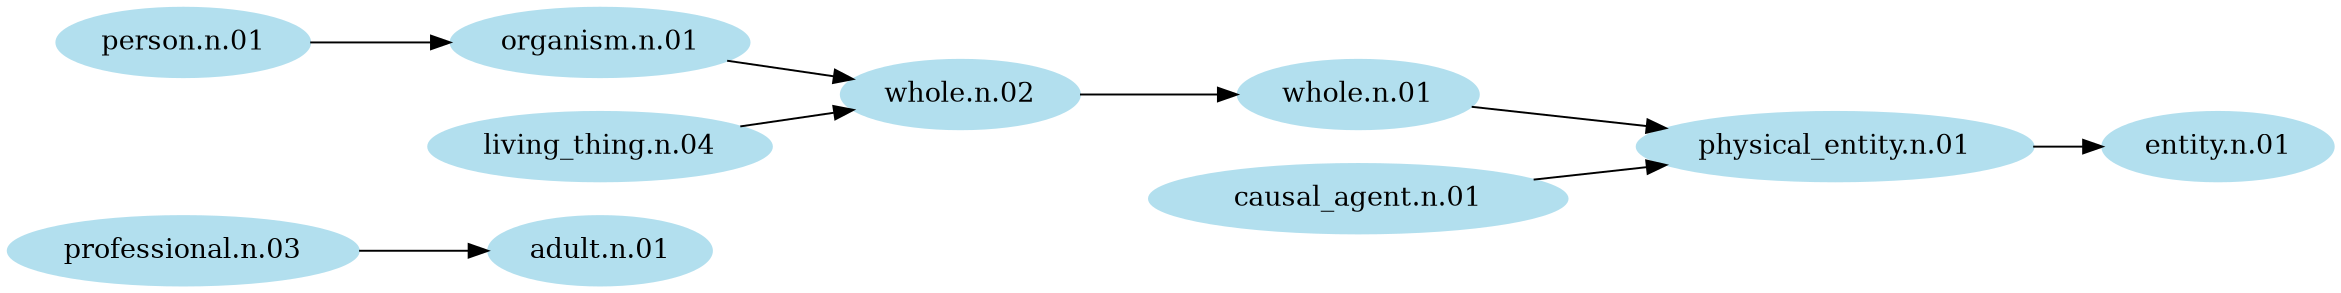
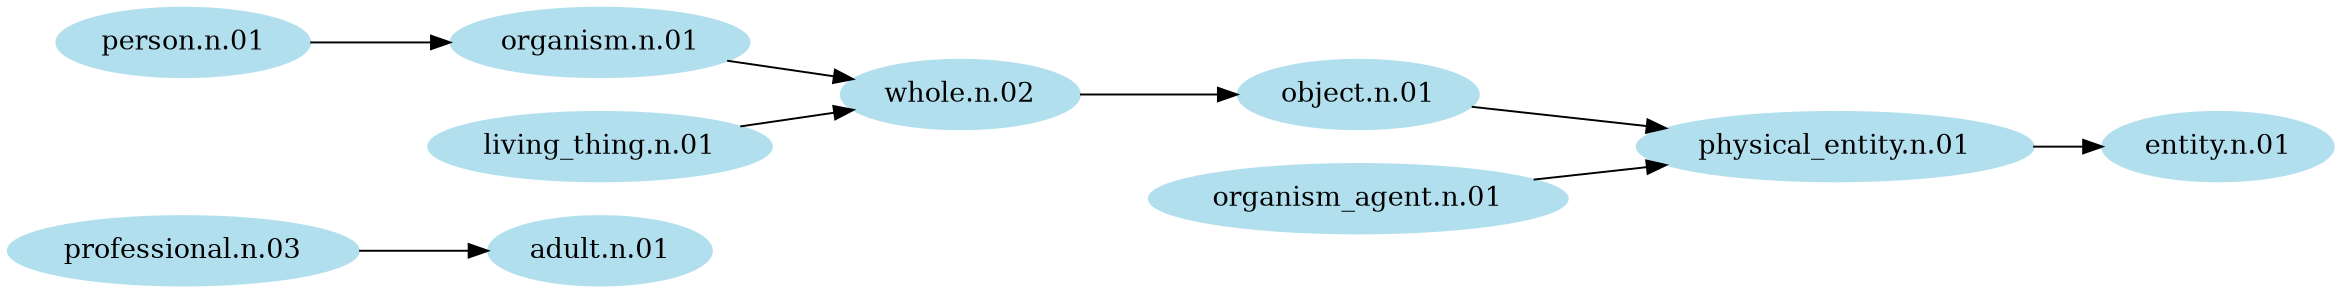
node "whole.n.01": label "whole.n.01" -> "object.n.01"
node "living_thing.n.04": label "living_thing.n.04" -> "living_thing.n.01"
node "causal_agent.n.01": label "causal_agent.n.01" -> "organism_agent.n.01"
